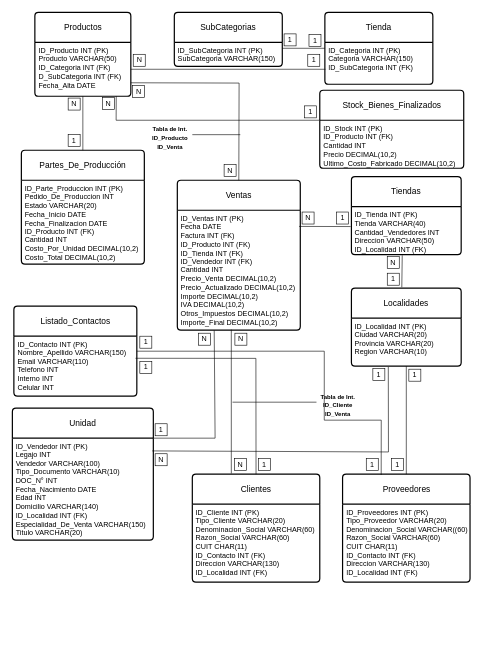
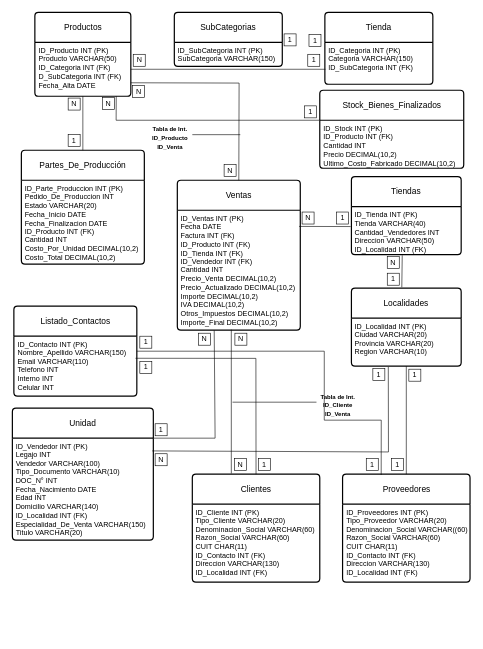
edge "Tienda" -- "ID_SubCategoria INT (PK) SubCategoria VARCHAR(150)": removed
